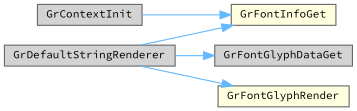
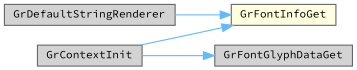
edge "GrDefaultStringRenderer" -> "GrFontGlyphDataGet": now "GrContextInit" -> "GrFontGlyphDataGet"
node "GrFontGlyphRender": removed
